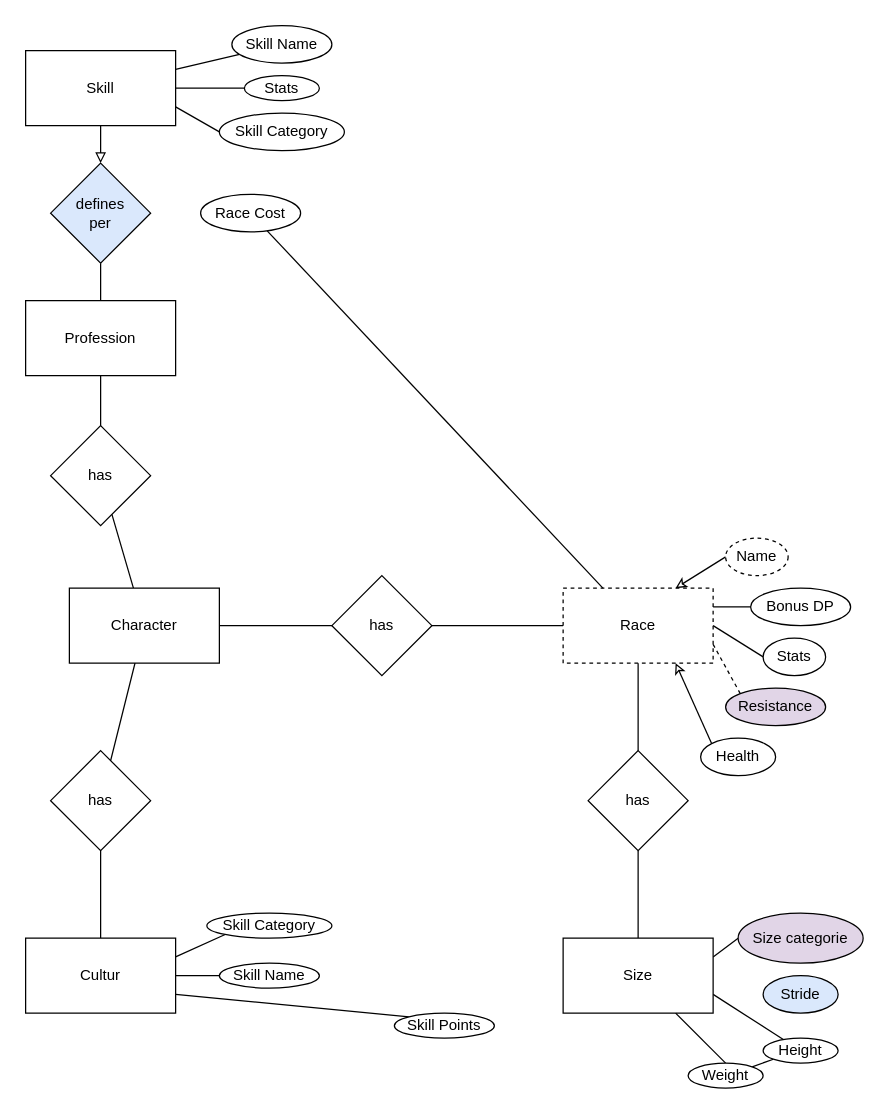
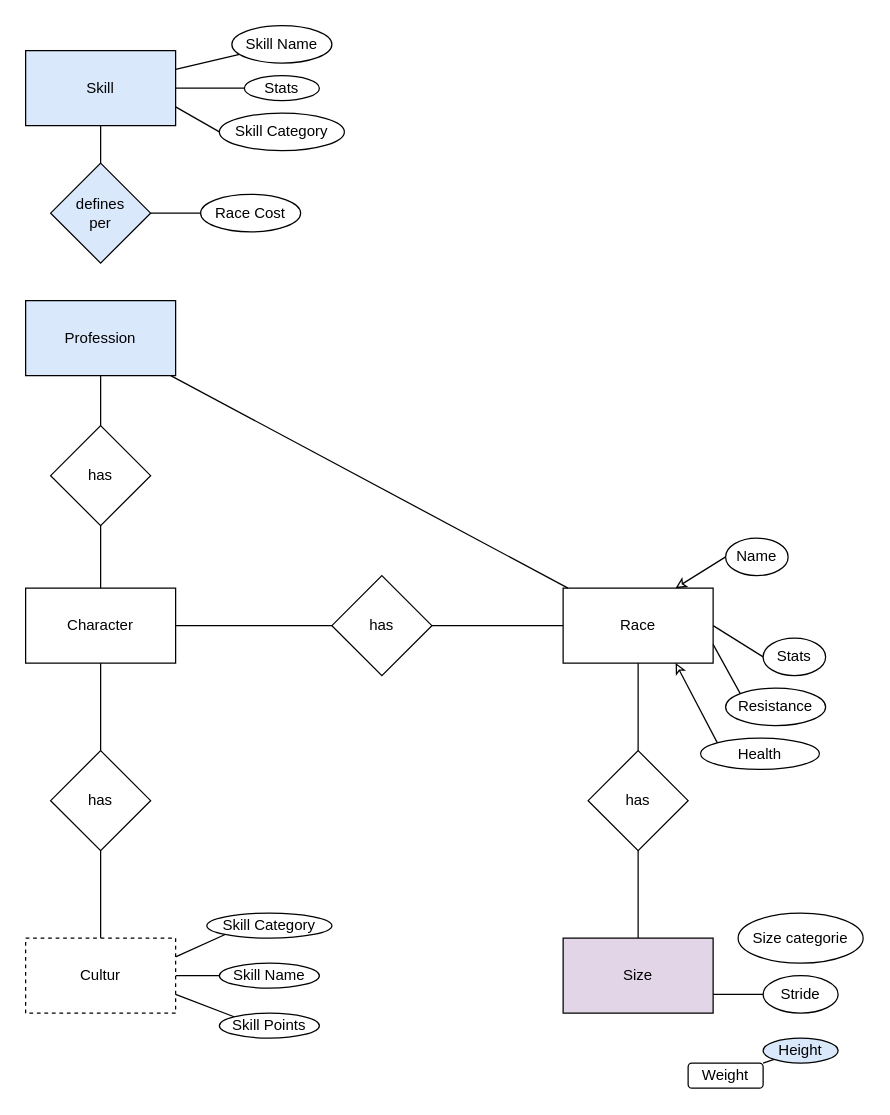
node "Skill": fillcolor #ffffff -> #dae8fc
edge "Skill" -> "defines per": arrowhead block -> none
edge "defines per" -- "Profession": now "Race" -- "Profession"
node "Profession": fillcolor #ffffff -> #dae8fc
edge "Race Cost" -- "Race": now "Race Cost" -- "defines per"
node "Name": style dashed -> solid
edge "Bonus DP" -- "Race": removed
node "Bonus DP": removed
node "Character": moved (144, 626) -> (101, 626)
node "Race": style dashed -> solid
edge "Race" -- "Resistance": style dashed -> solid
node "Resistance": fillcolor #e1d5e7 -> #ffffff
node "Health": size 75x38 -> 119x31
node "Size categorie": fillcolor #e1d5e7 -> #ffffff
edge "Size categorie" -- "Size": removed
node "Cultur": style solid -> dashed
node "Size": fillcolor #ffffff -> #e1d5e7
node "Stride": fillcolor #dae8fc -> #ffffff
edge "Size" -- "Height": now "Size" -- "Stride"
node "Skill Points": moved (444, 1026) -> (269, 1026)
edge "Size" -- "Weight": removed
node "Height": fillcolor #ffffff -> #dae8fc
node "Weight": shape ellipse -> rounded rectangle
